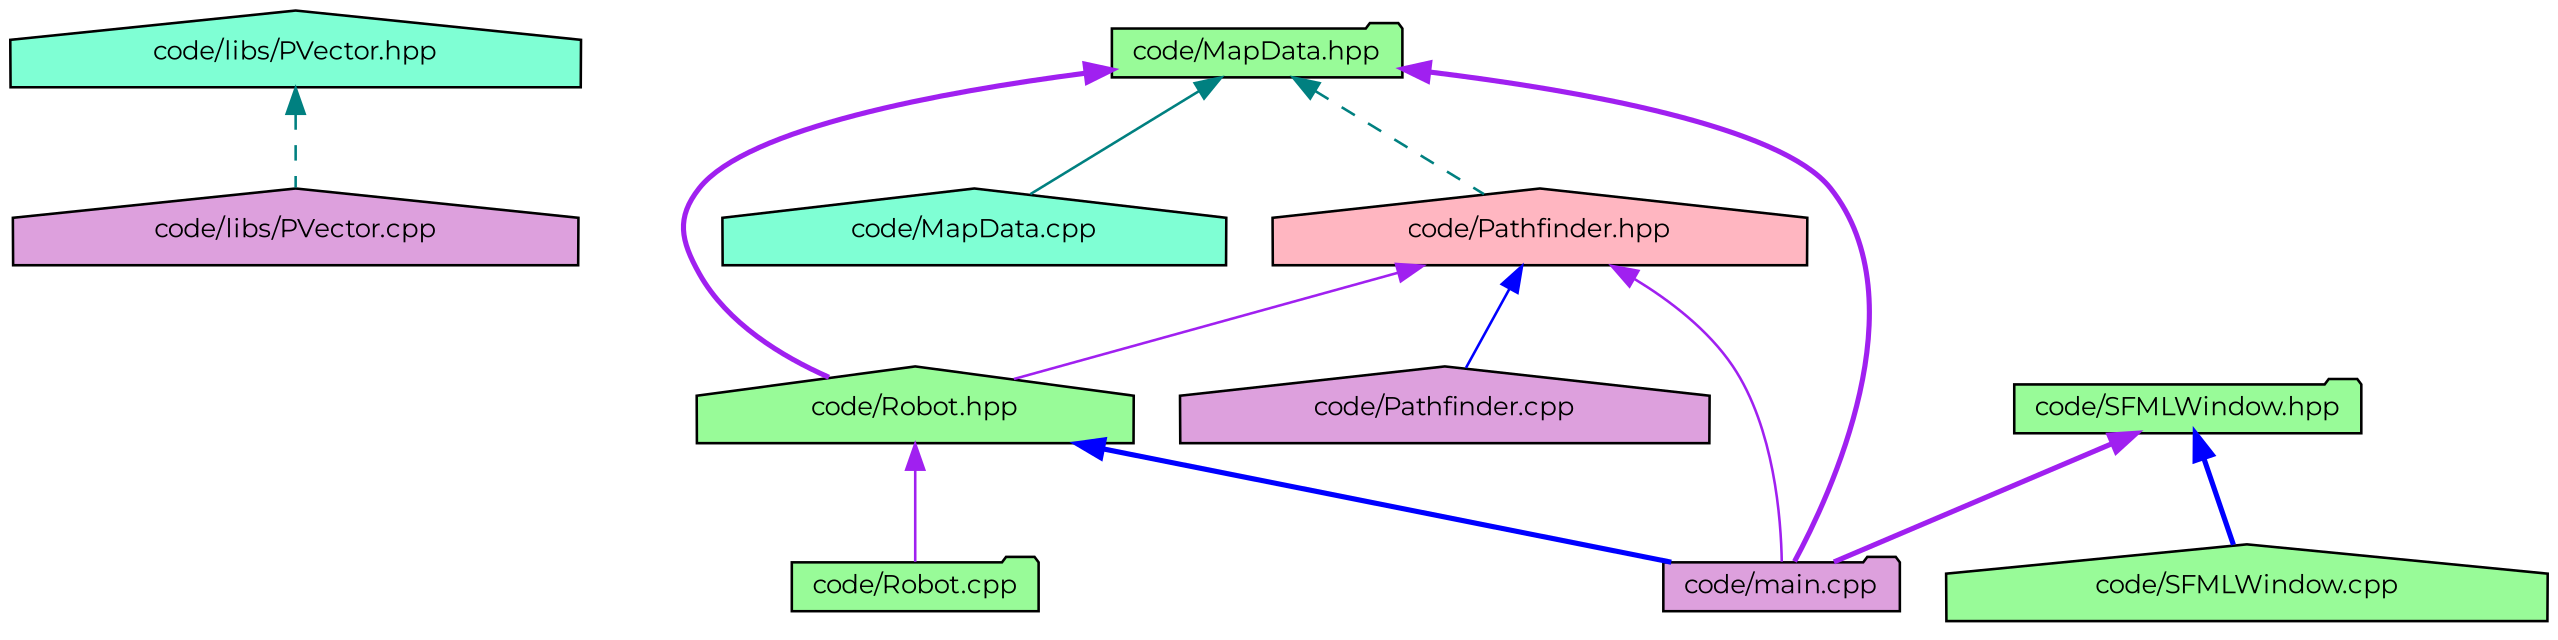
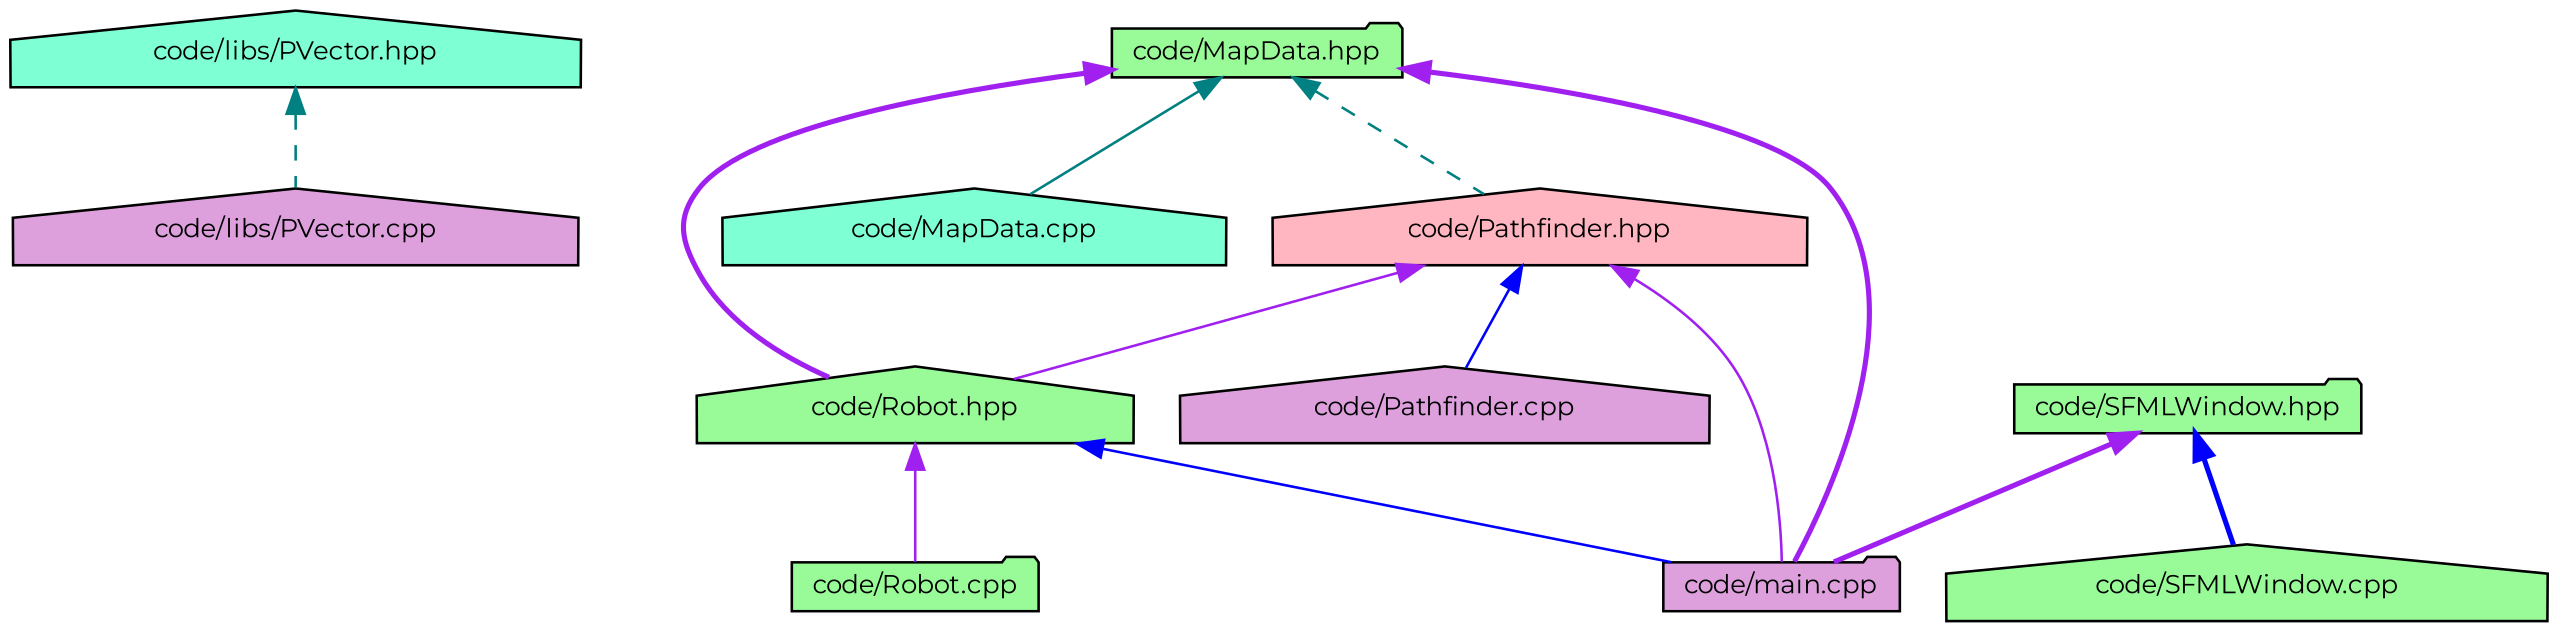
edge "code/main.cpp" -> "code/Robot.hpp": style bold -> solid
